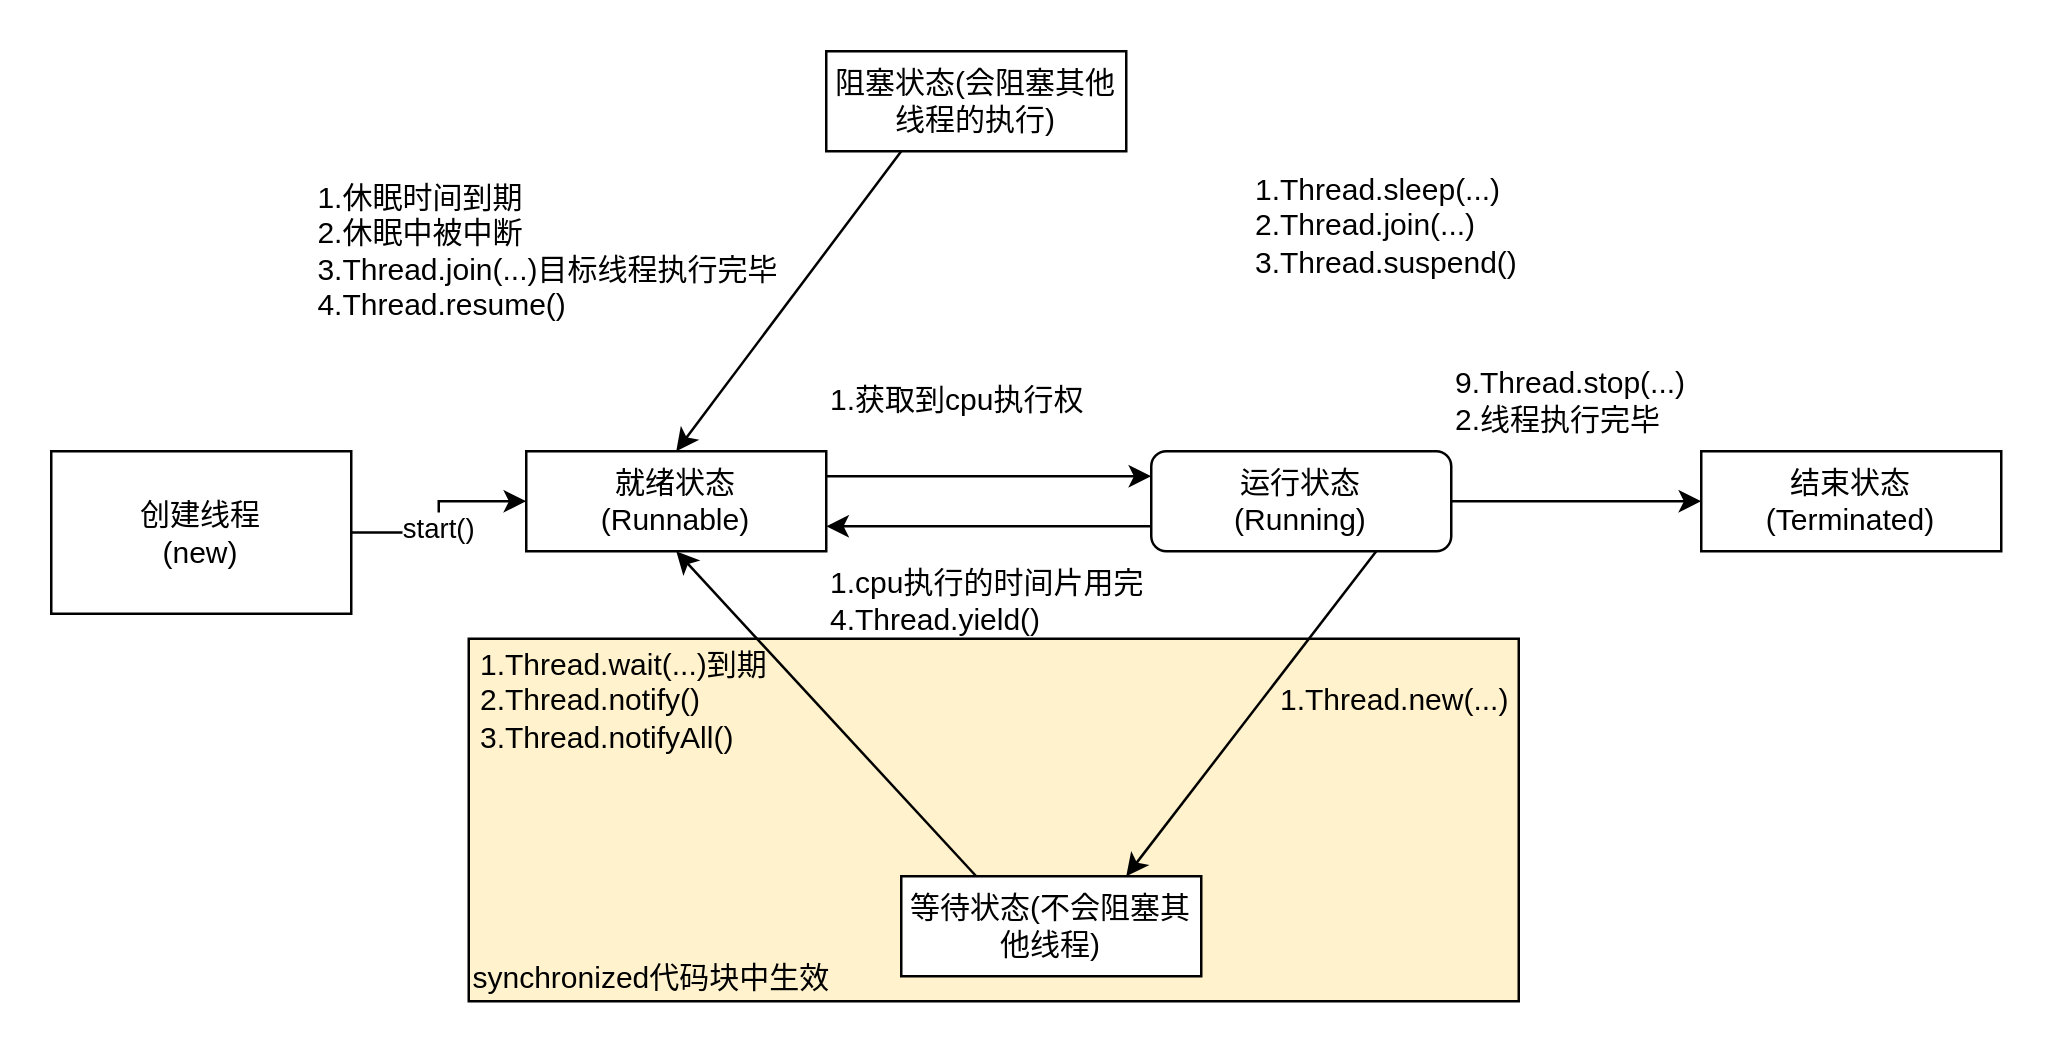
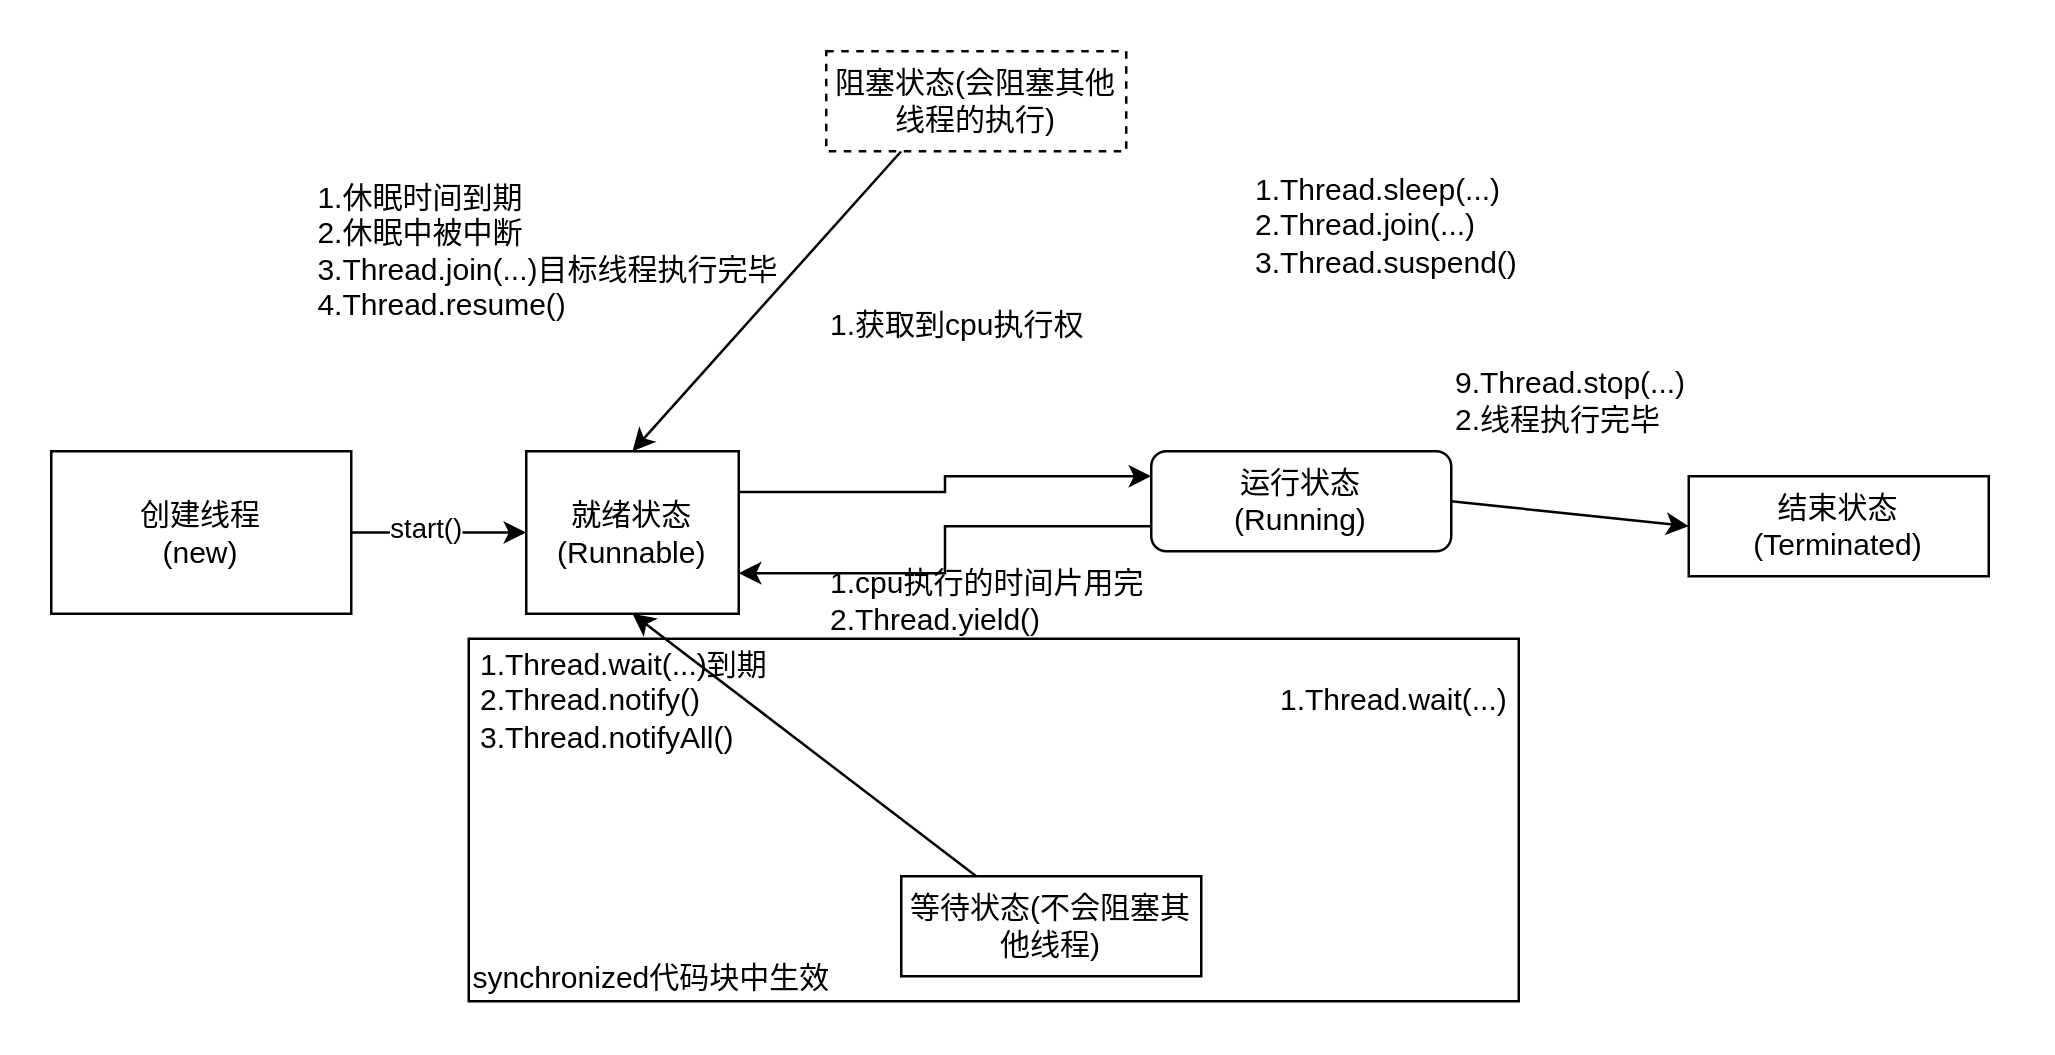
node "阻塞状态(会阻塞其他线程的执行)": style solid -> dashed
node "1.获取到cpu执行权": moved (1001, 401) -> (1001, 326)
node "就绪状态 (Runnable)": size 300x100 -> 213x163
node "结束状态 (Terminated)": moved (1851, 501) -> (1839, 526)
node "1.cpu执行的时间片用完 4.Thread.yield()": label "1.cpu执行的时间片用完 4.Thread.yield()" -> "1.cpu执行的时间片用完 2.Thread.yield()"
node "1.Thread.new(...)": label "1.Thread.new(...)" -> "1.Thread.wait(...)"
edge "运行状态 (Running)" -> "等待状态(不会阻塞其他线程)": removed
node "synchronized代码块中生效": fillcolor #fff2cc -> #ffffff
